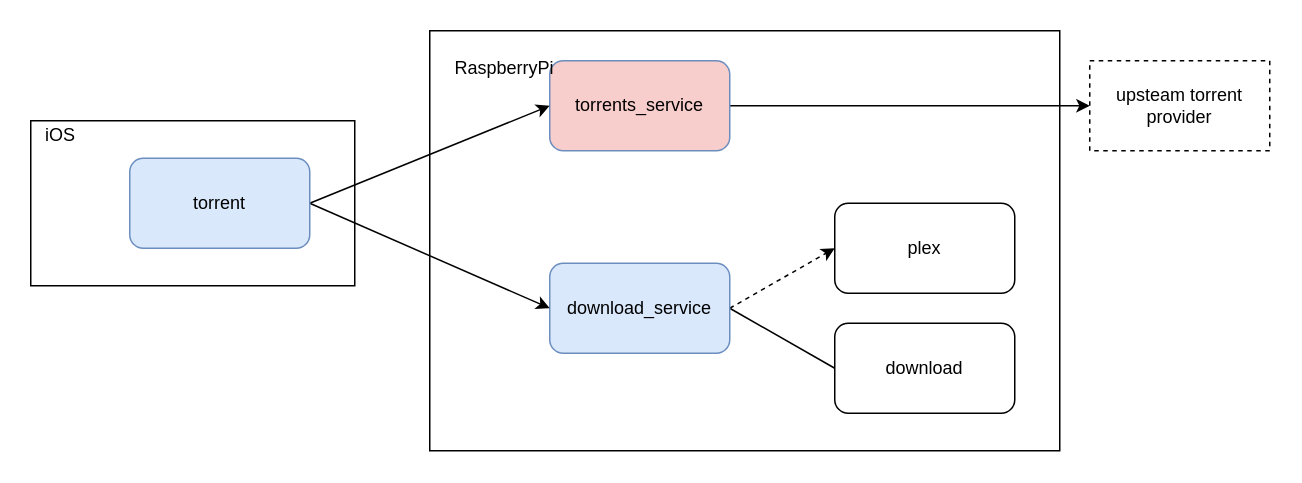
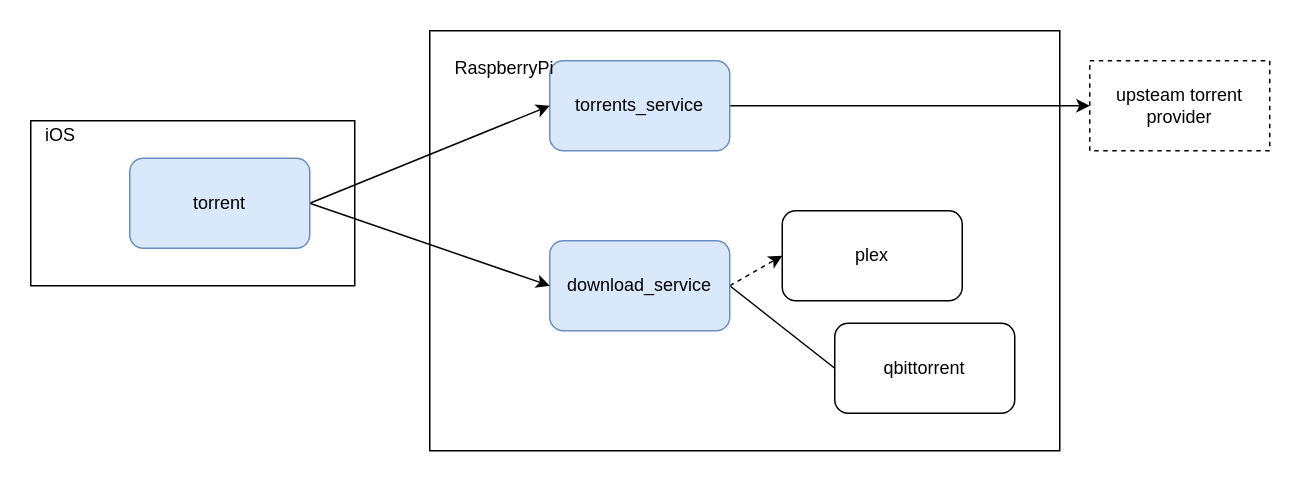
node "torrents_service": fillcolor #f8cecc -> #dae8fc
node "plex": moved (925, 248) -> (872, 256)
node "download_service": moved (640, 308) -> (640, 286)
node "download": label "download" -> "qbittorrent"
